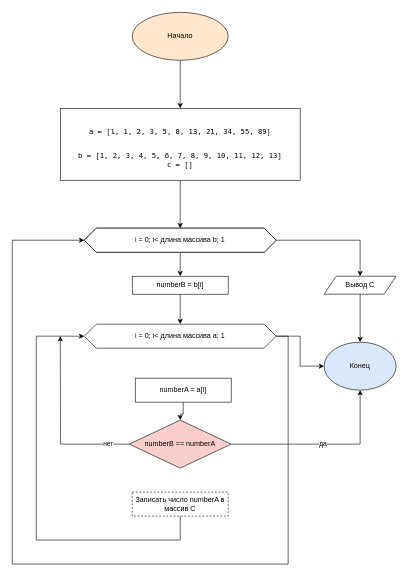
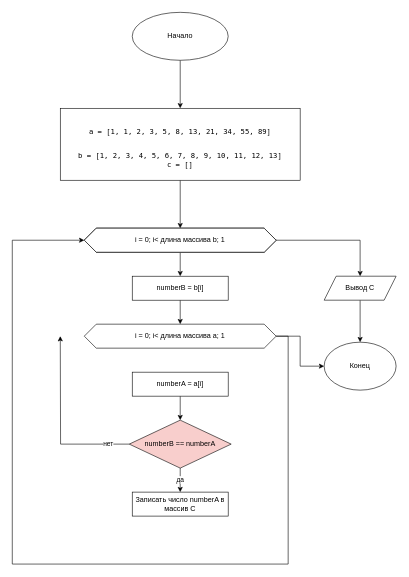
node "Начало": fillcolor #ffe6cc -> #ffffff
node "numberB = b[i]": size 96x18 -> 96x24
node "Вывод С": size 72x18 -> 72x24
node "Конец": fillcolor #dae8fc -> #ffffff
node "numberA = a[i]": moved (183, 390) -> (180, 384)
edge "numberB == numberA" -> "Конец": now "numberB == numberA" -> "Записать число numberA в массив С"
node "Записать число numberA в массив С": style dashed -> solid
edge "Записать число numberA в массив С" -> "i = 0; i< длина массива a; 1": removed
